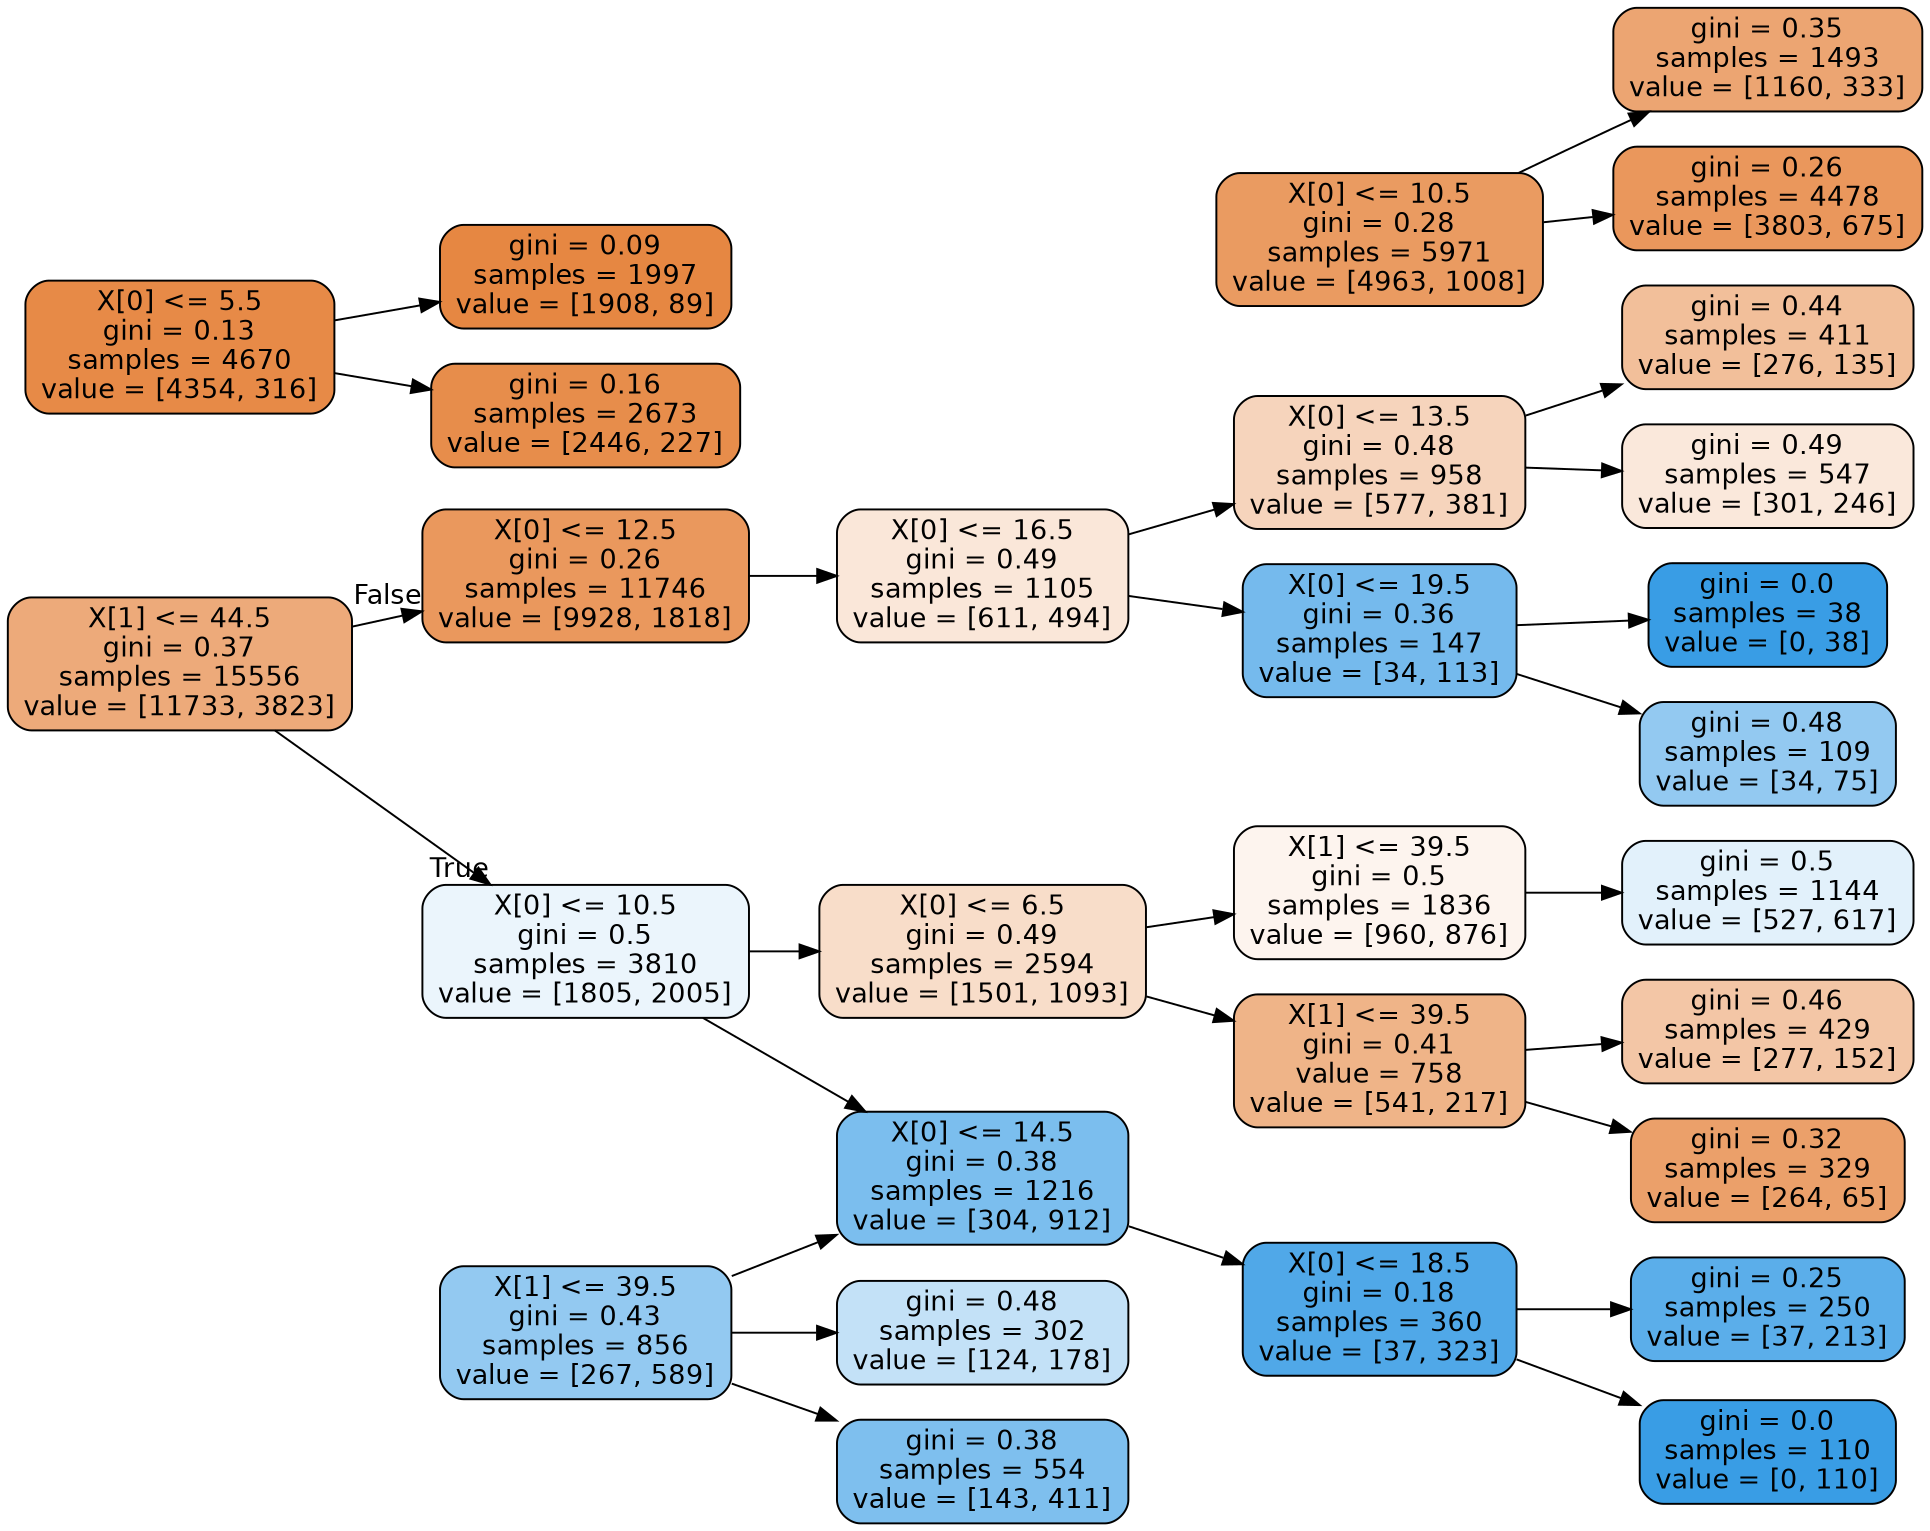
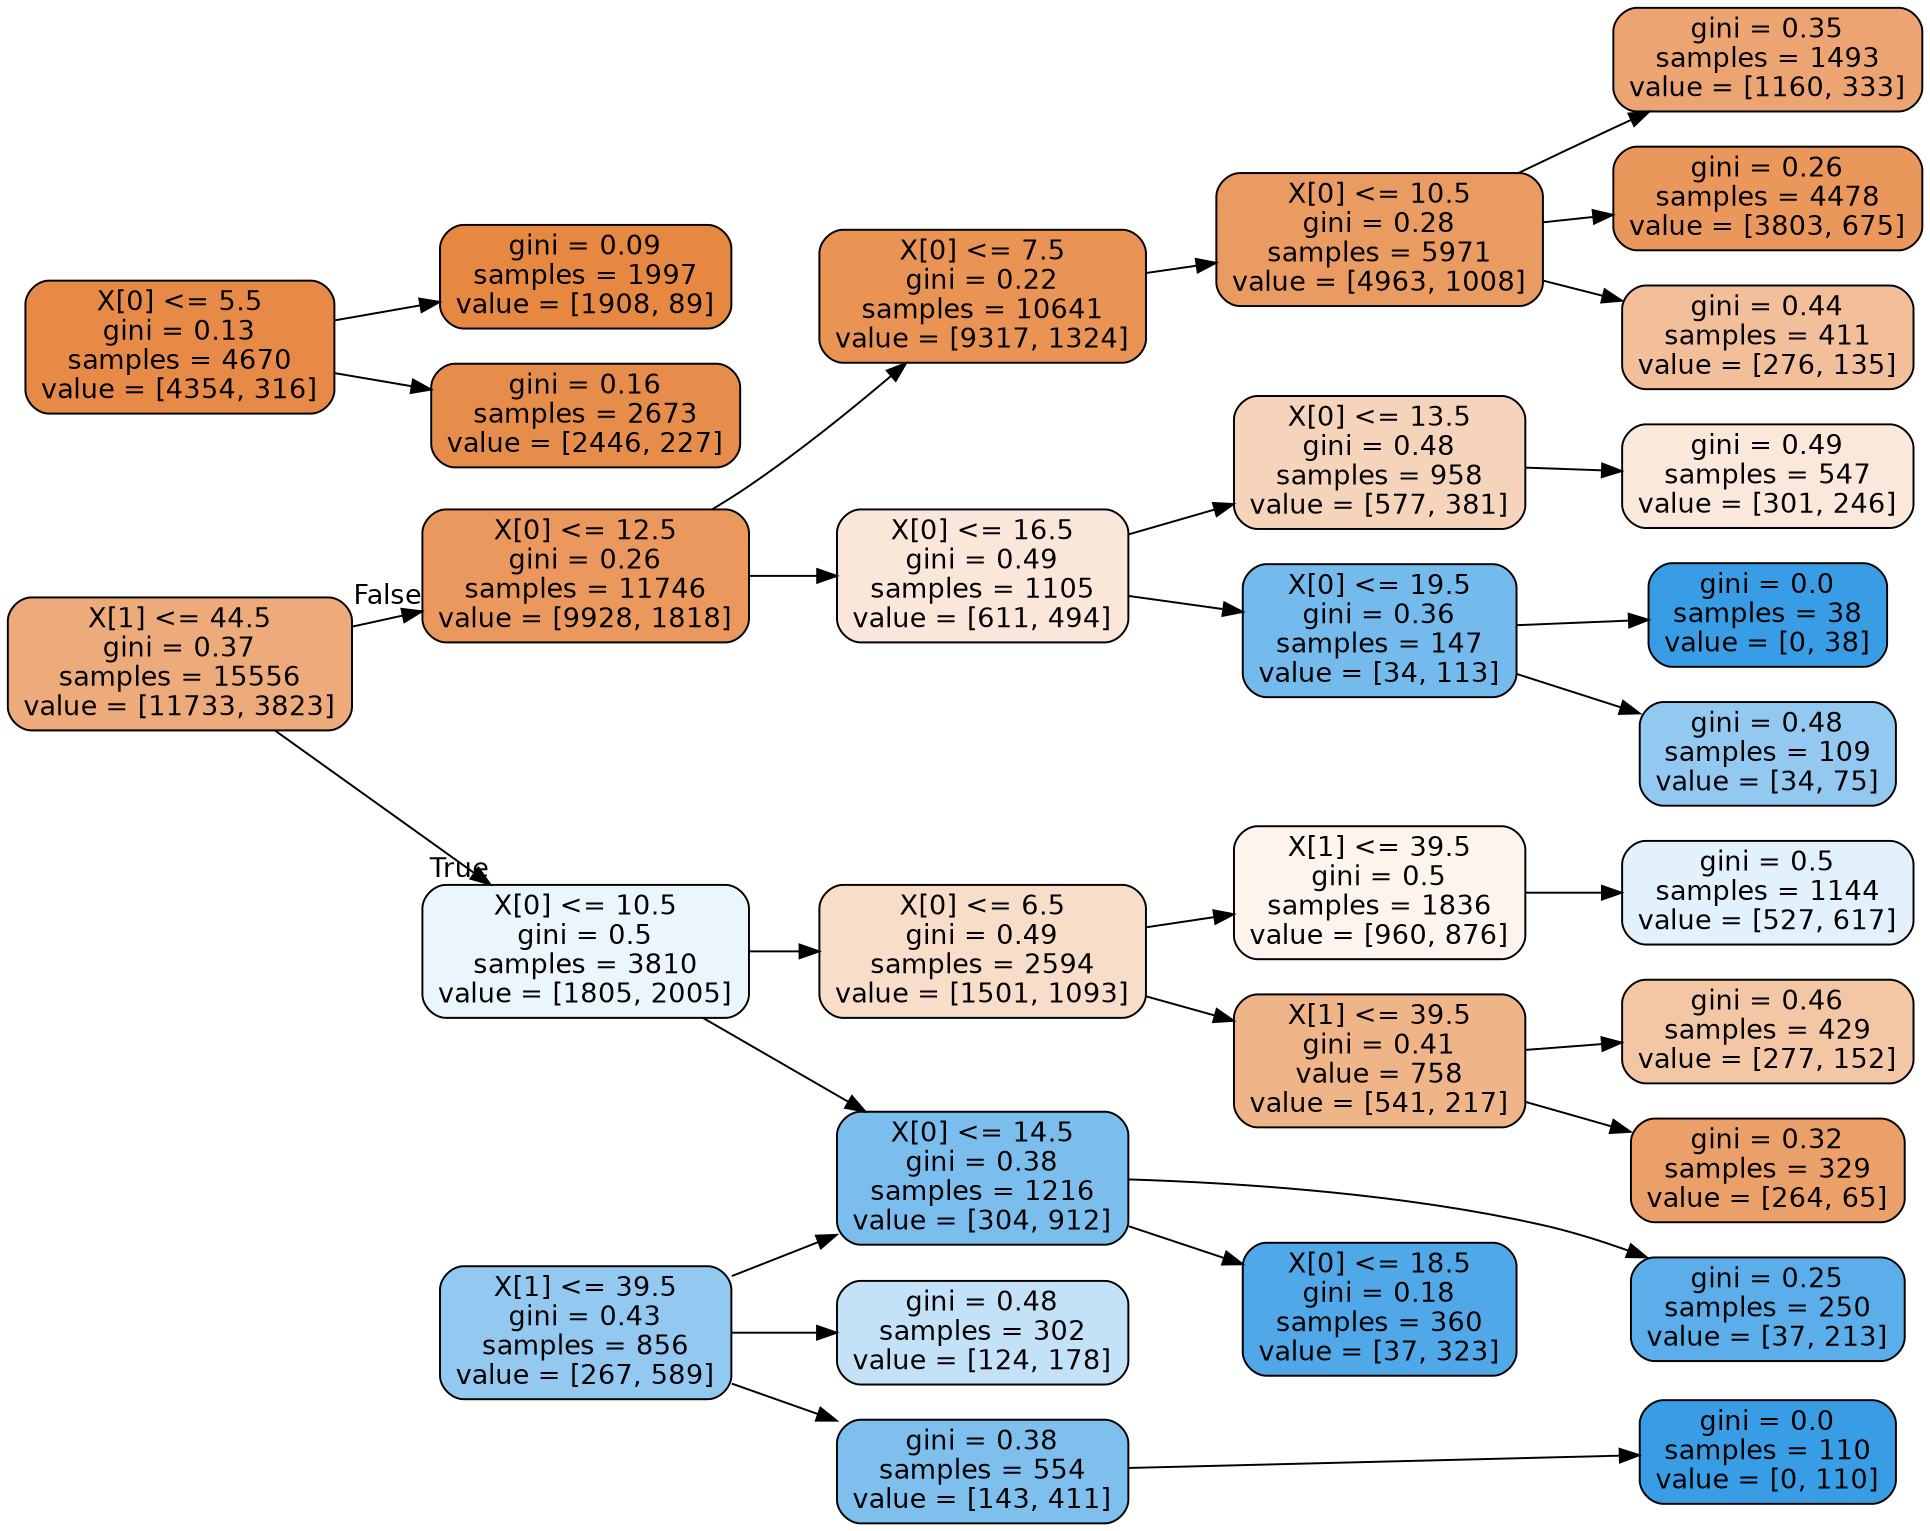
node "X[0] <= 7.5 gini = 0.22 samples = 10641 value = [9317, 1324]": added
edge "X[0] <= 13.5 gini = 0.48 samples = 958 value = [577, 381]" -> "gini = 0.44 samples = 411 value = [276, 135]": now "X[0] <= 10.5 gini = 0.28 samples = 5971 value = [4963, 1008]" -> "gini = 0.44 samples = 411 value = [276, 135]"
edge "X[0] <= 18.5 gini = 0.18 samples = 360 value = [37, 323]" -> "gini = 0.25 samples = 250 value = [37, 213]": now "X[0] <= 14.5 gini = 0.38 samples = 1216 value = [304, 912]" -> "gini = 0.25 samples = 250 value = [37, 213]"
edge "X[0] <= 18.5 gini = 0.18 samples = 360 value = [37, 323]" -> "gini = 0.0 samples = 110 value = [0, 110]": now "gini = 0.38 samples = 554 value = [143, 411]" -> "gini = 0.0 samples = 110 value = [0, 110]"
